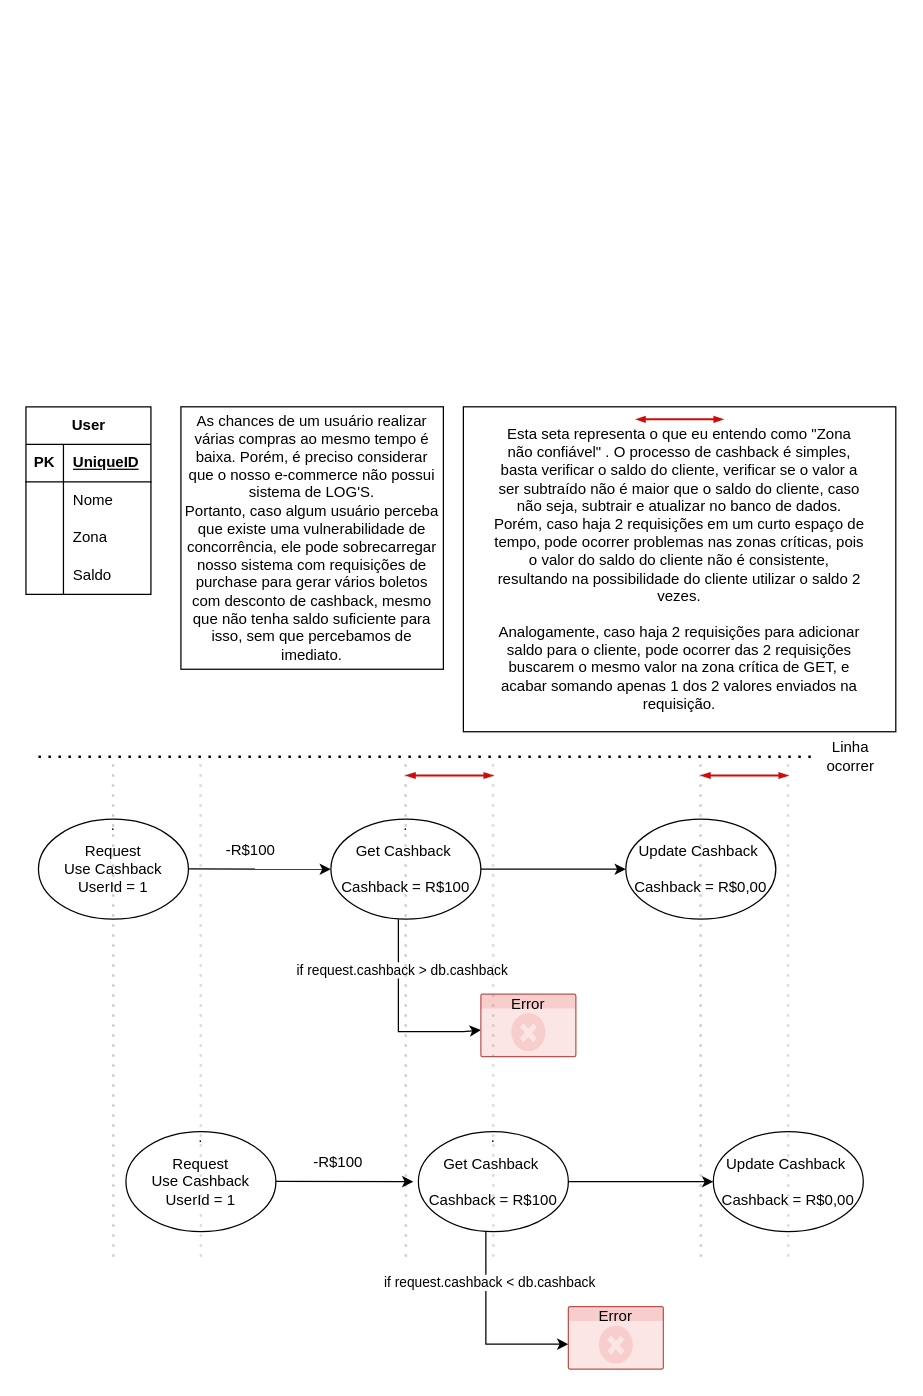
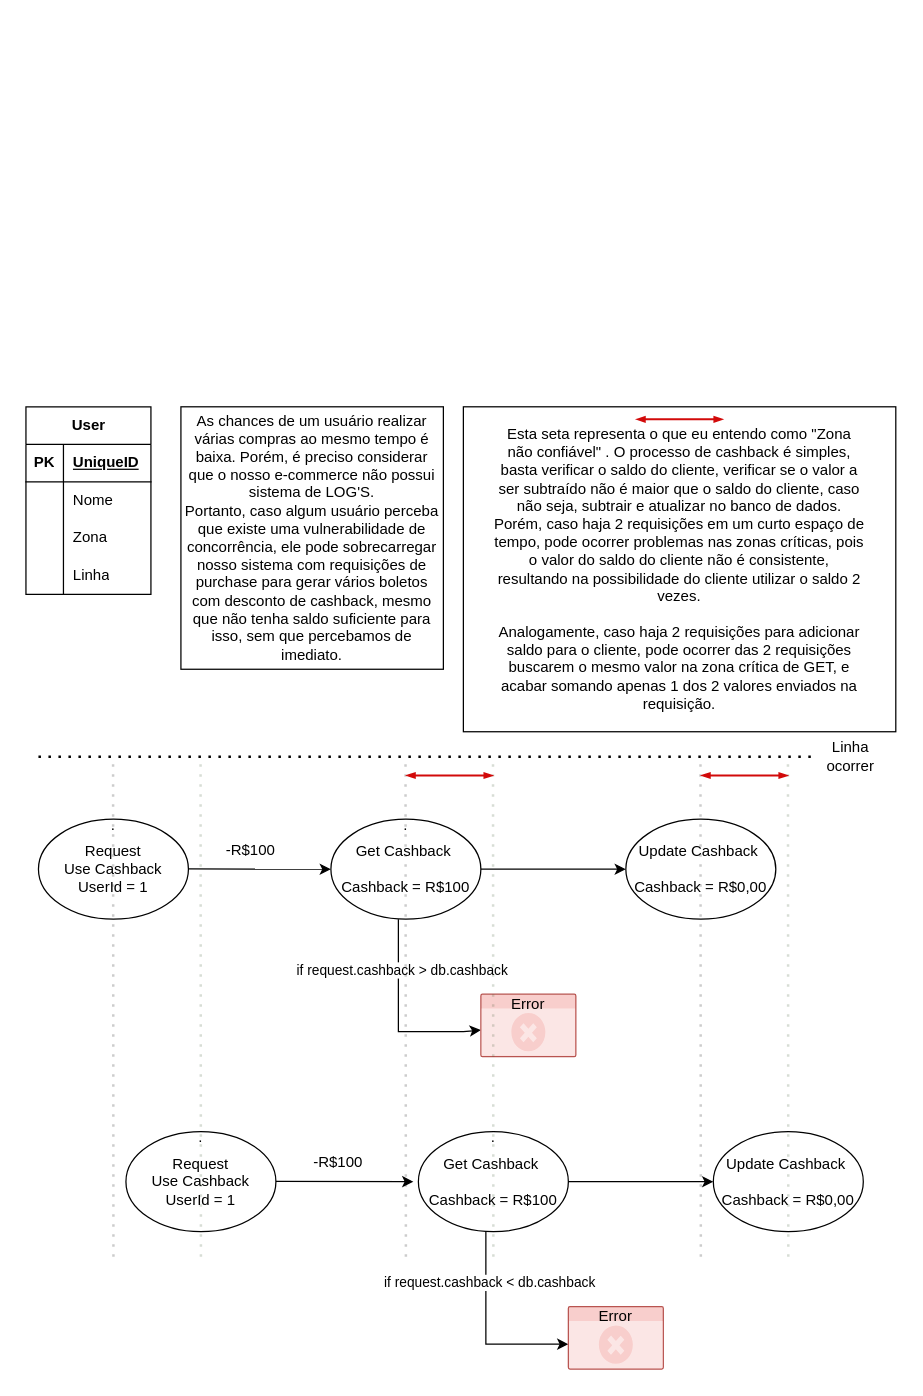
node "Saldo": label "Saldo" -> "Linha"
